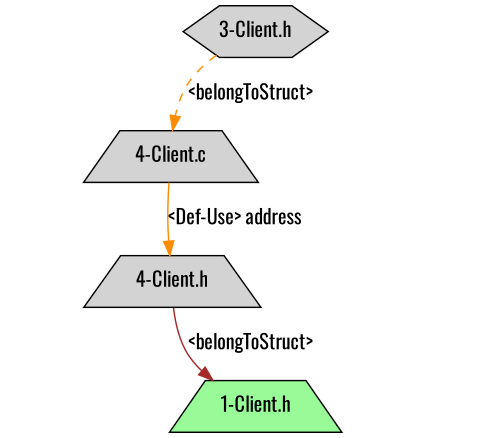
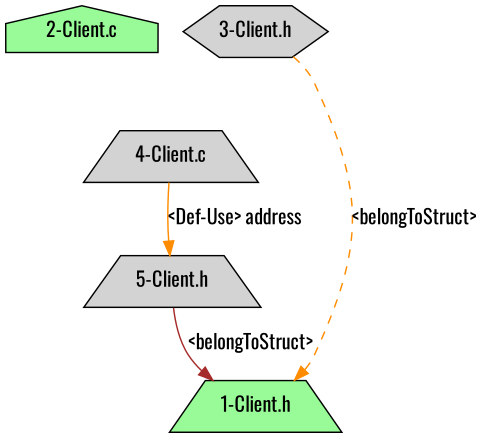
node "2-Client.c": added
edge "3-Client.h" -> "4-Client.c": now "3-Client.h" -> "1-Client.h"
node "4-Client.h": label "4-Client.h" -> "5-Client.h"
